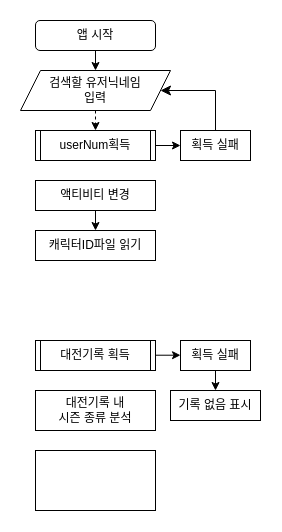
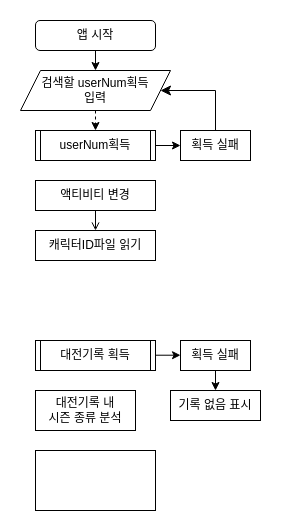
node "검색할 유저닉네임 입력": label "검색할 유저닉네임 입력" -> "검색할 userNum획득 입력"
edge "액티비티 변경" -> "캐릭터ID파일 읽기": arrowhead classic -> open
node "대전기록 내 시즌 종류 분석": size 120x40 -> 100x40
